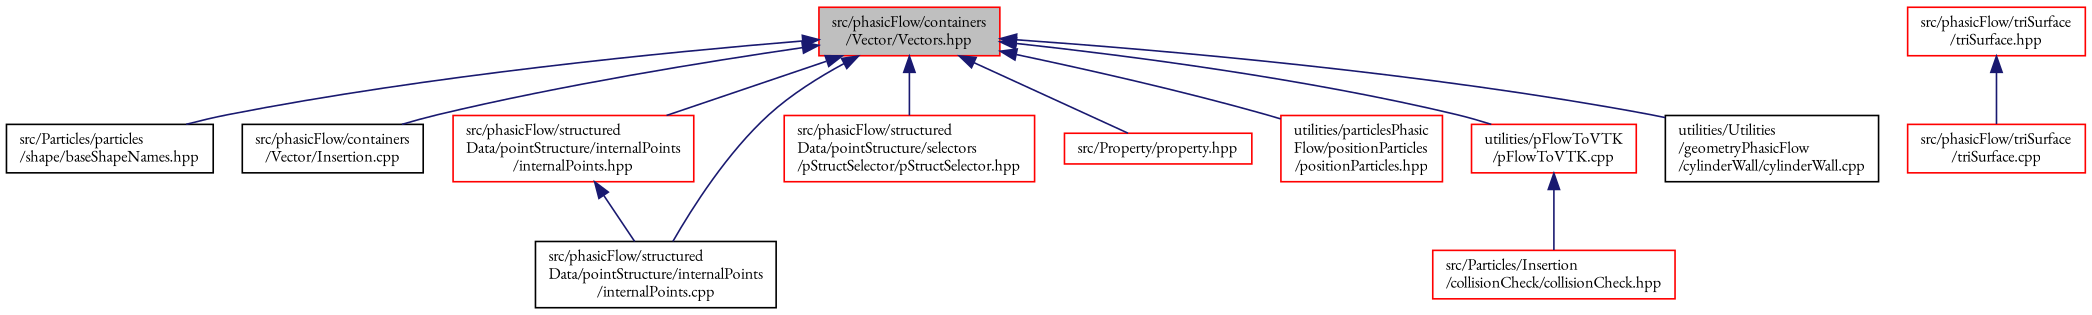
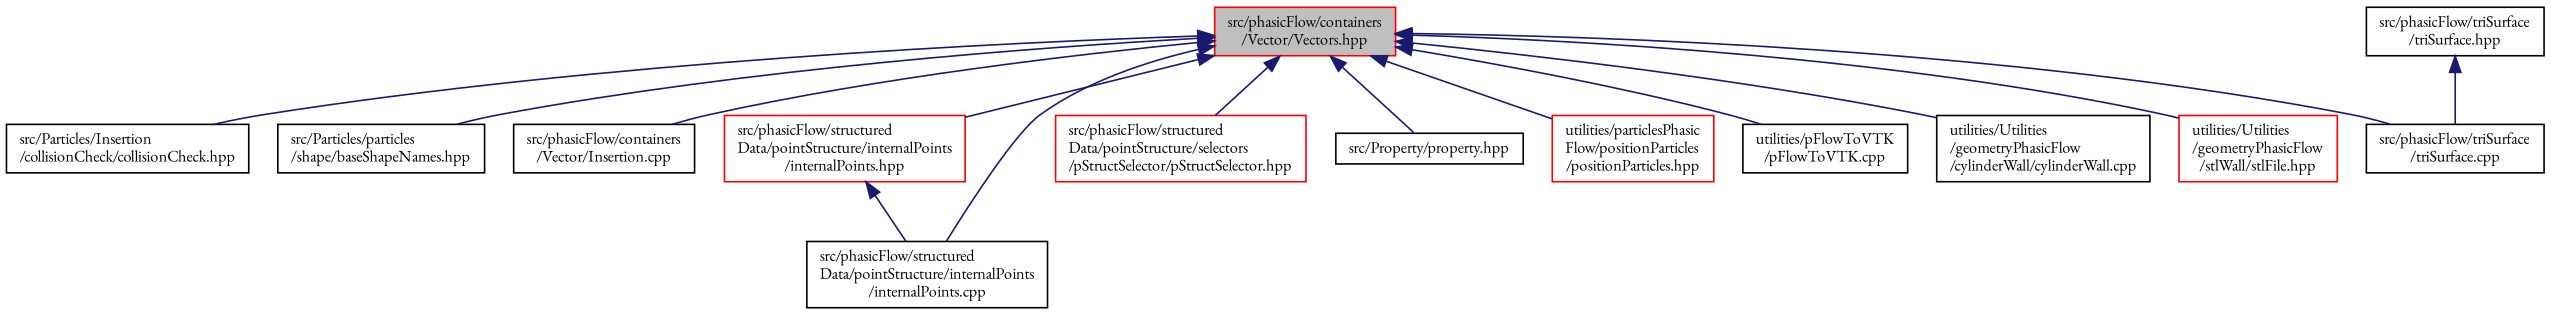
node "src/phasicFlow/triSurface /triSurface.hpp": color red -> black
edge "src/phasicFlow/triSurface /triSurface.cpp" -> "src/phasicFlow/containers /Vector/Vectors.hpp": added
node "src/Property/property.hpp": color red -> black
node "utilities/pFlowToVTK /pFlowToVTK.cpp": color red -> black
node "src/phasicFlow/triSurface /triSurface.cpp": color red -> black
node "utilities/Utilities /geometryPhasicFlow /stlWall/stlFile.hpp": added
edge "src/Particles/Insertion /collisionCheck/collisionCheck.hpp" -> "utilities/pFlowToVTK /pFlowToVTK.cpp": now "src/Particles/Insertion /collisionCheck/collisionCheck.hpp" -> "src/phasicFlow/containers /Vector/Vectors.hpp"
node "src/Particles/Insertion /collisionCheck/collisionCheck.hpp": color red -> black
